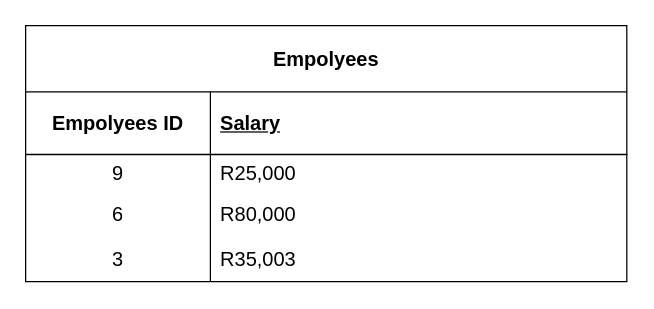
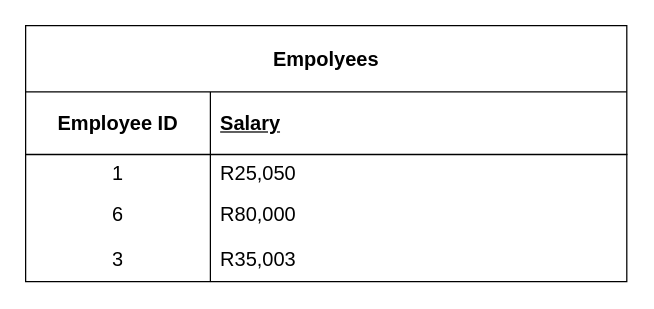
node "Empolyees ID": label "Empolyees ID" -> "Employee ID"
node "9": label "9" -> "1"
node "R25,000": label "R25,000" -> "R25,050"
